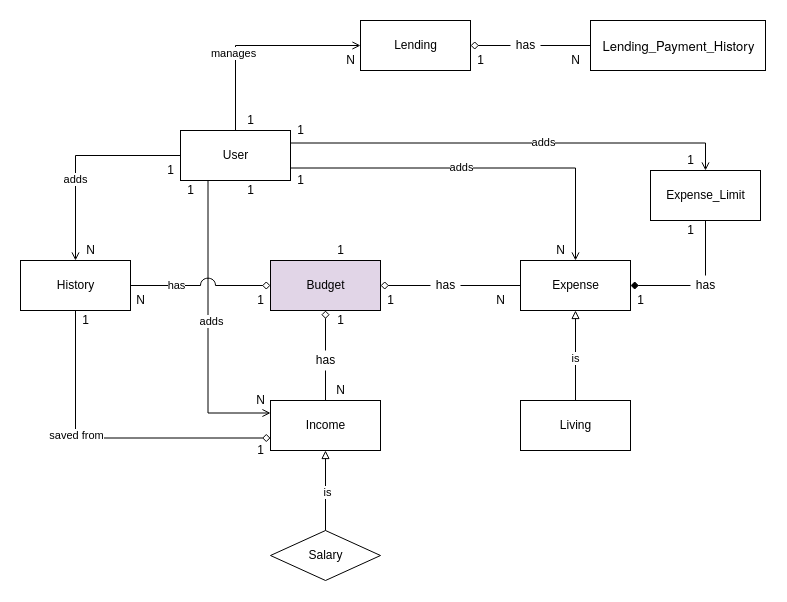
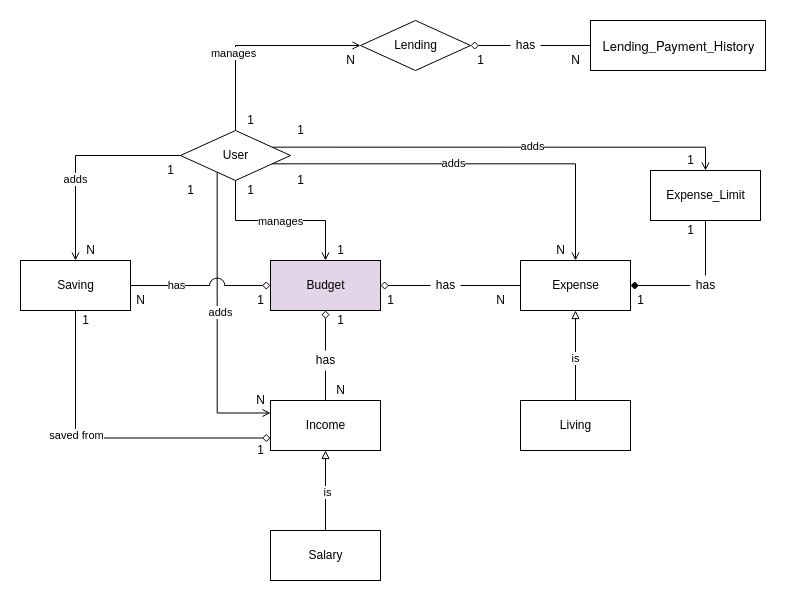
node "Lending": shape rectangle -> diamond
node "User": shape rectangle -> diamond
edge "User" -> "Budget": added, label "manages"
node "History": label "History" -> "Saving"
node "Salary": shape diamond -> rectangle
